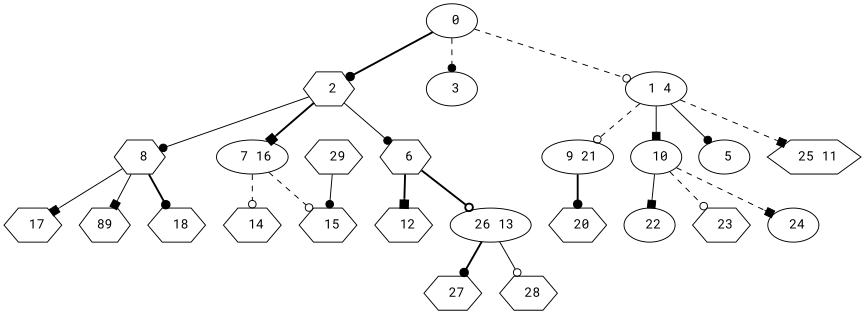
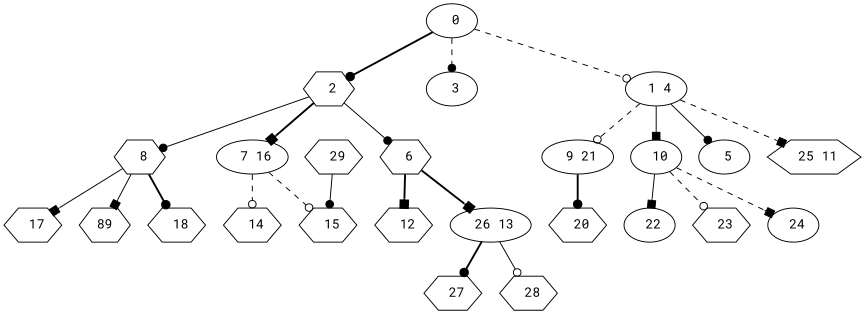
edge "6" -> "26 13": arrowhead odot -> box
